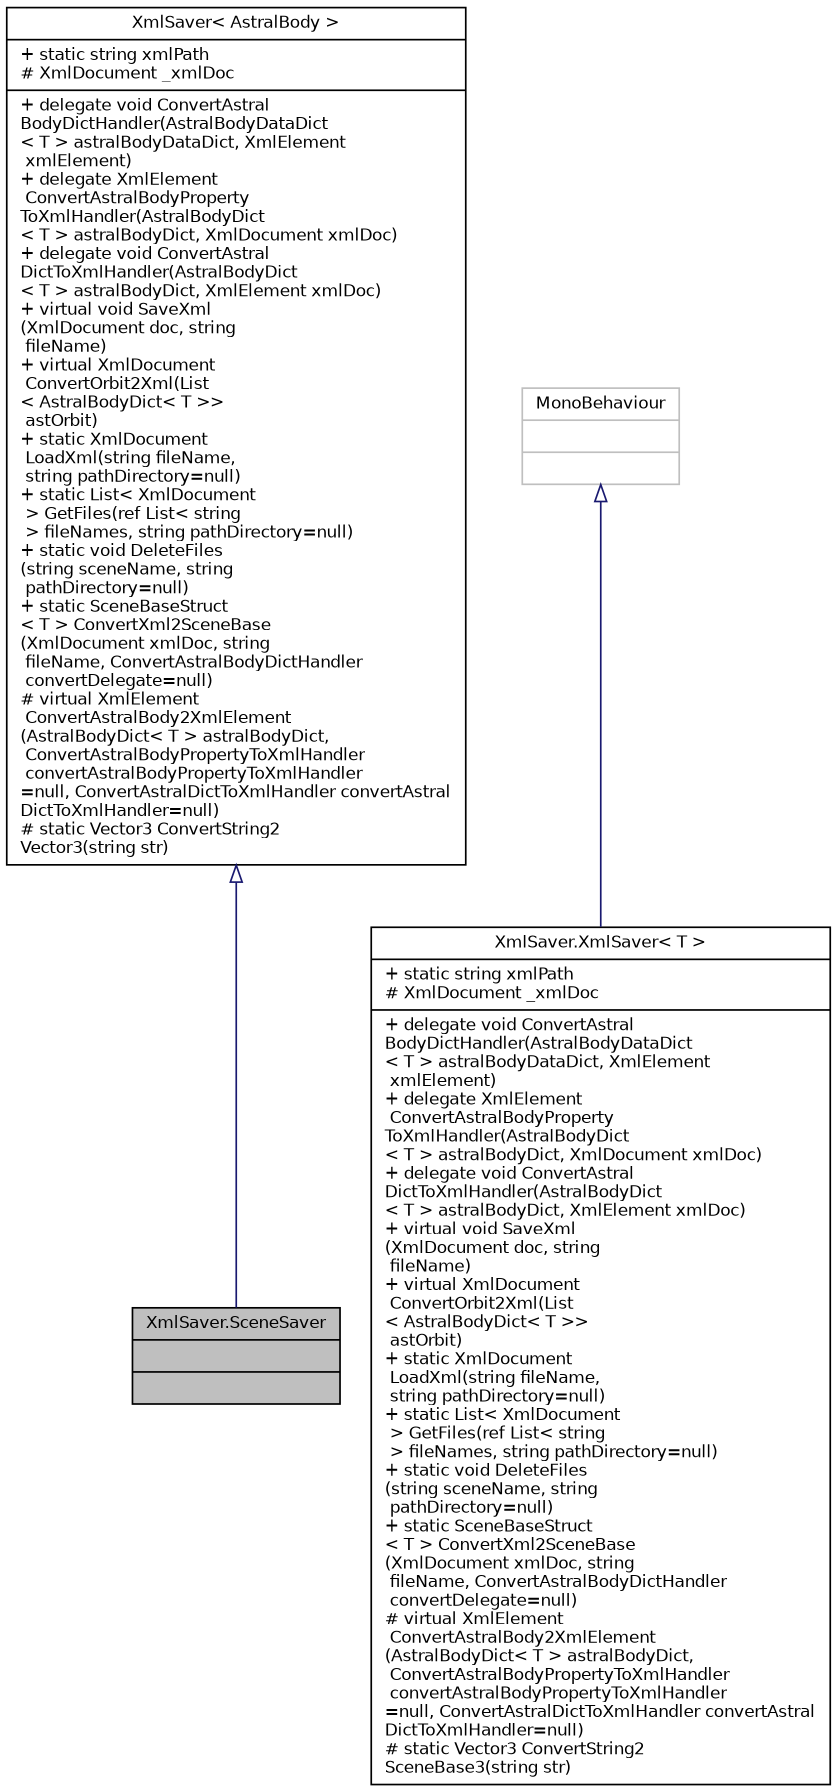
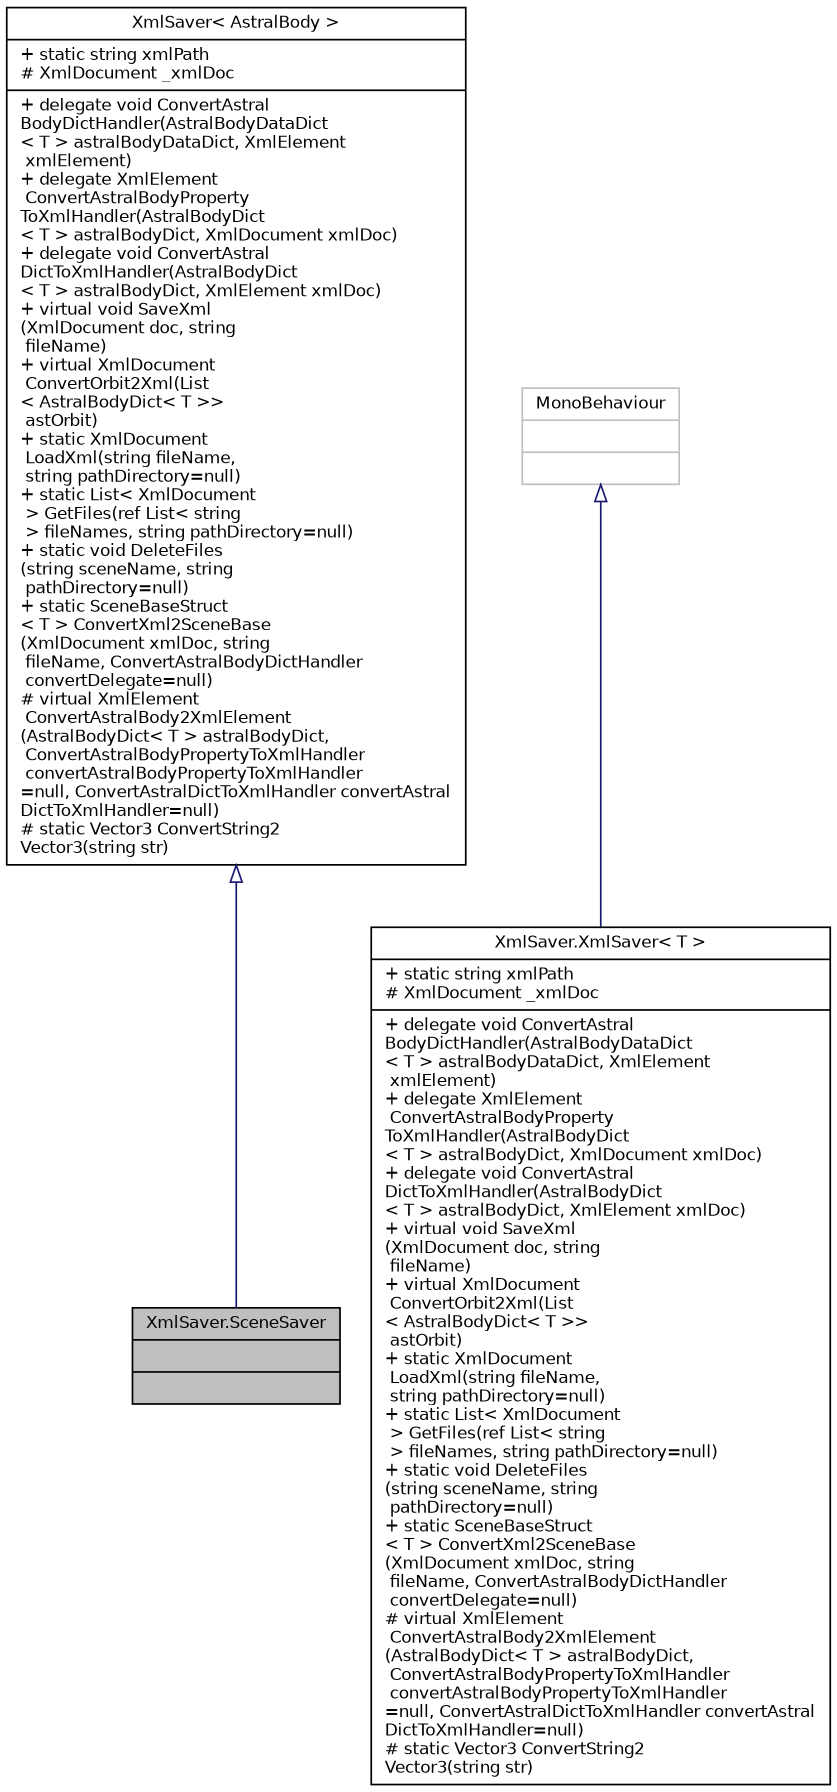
node "XmlSaver.XmlSaver< T >": text "SceneBase3(string str)" -> "Vector3(string str)"
